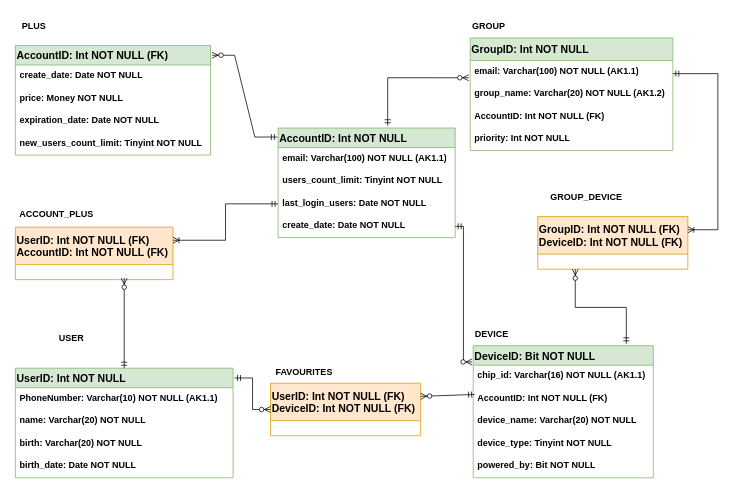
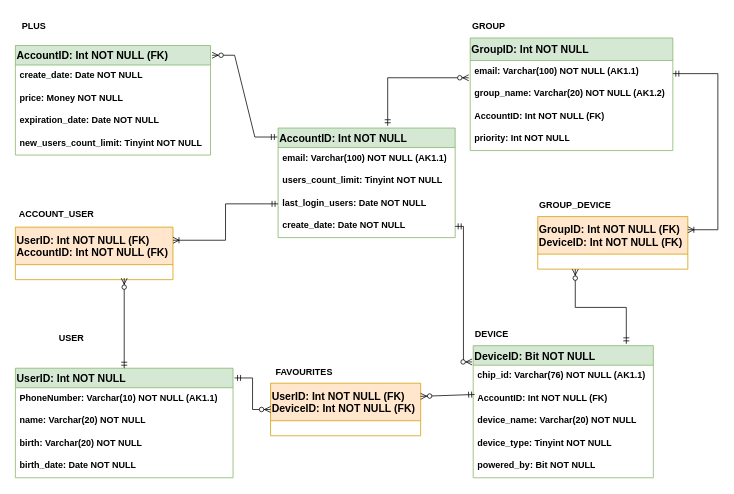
node "GROUP_DEVICE": moved (586, 198) -> (575, 205)
node "ACCOUNT_PLUS": label "ACCOUNT_PLUS" -> "ACCOUNT_USER"
node "chip_id: Varchar(16) NOT NULL (AK1.1)": label "chip_id: Varchar(16) NOT NULL (AK1.1)" -> "chip_id: Varchar(76) NOT NULL (AK1.1)"
